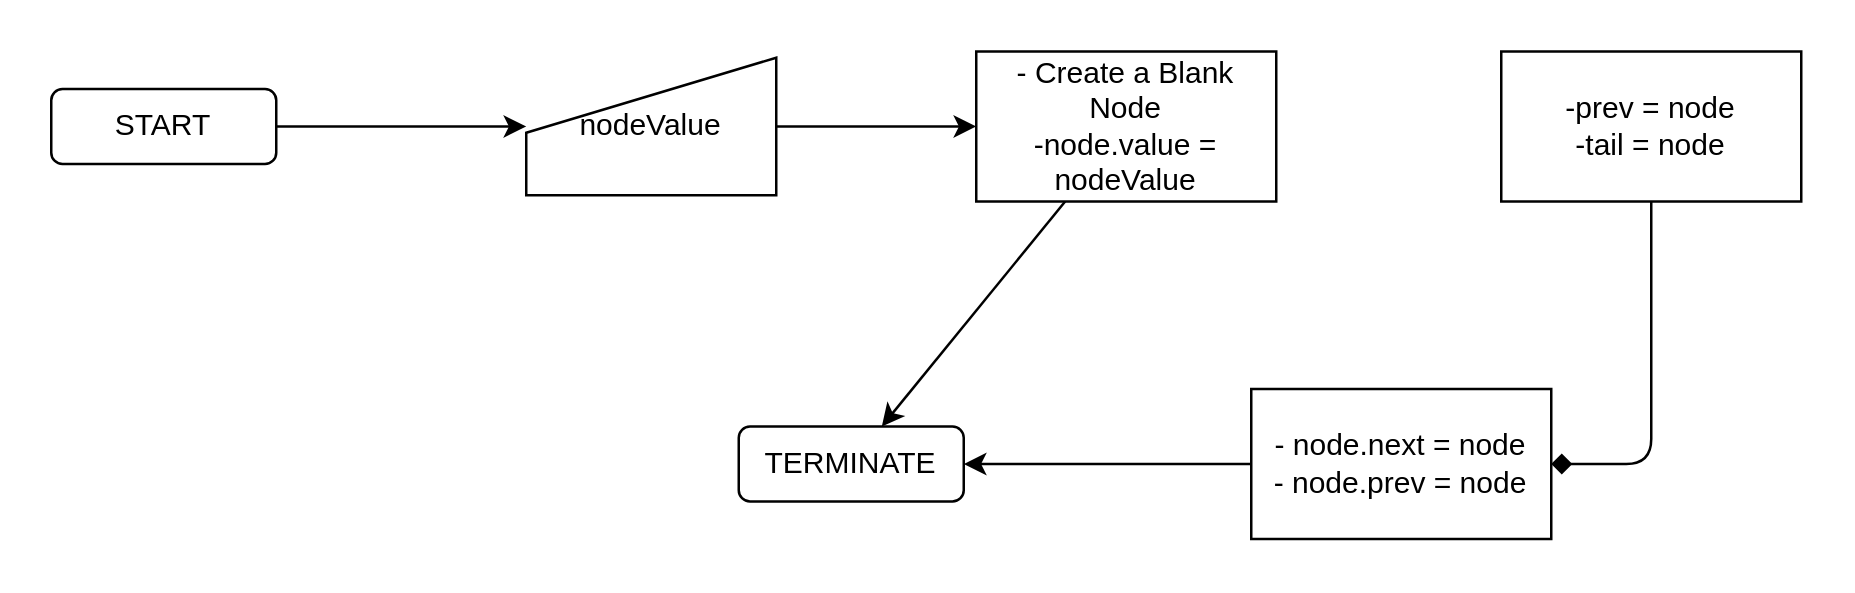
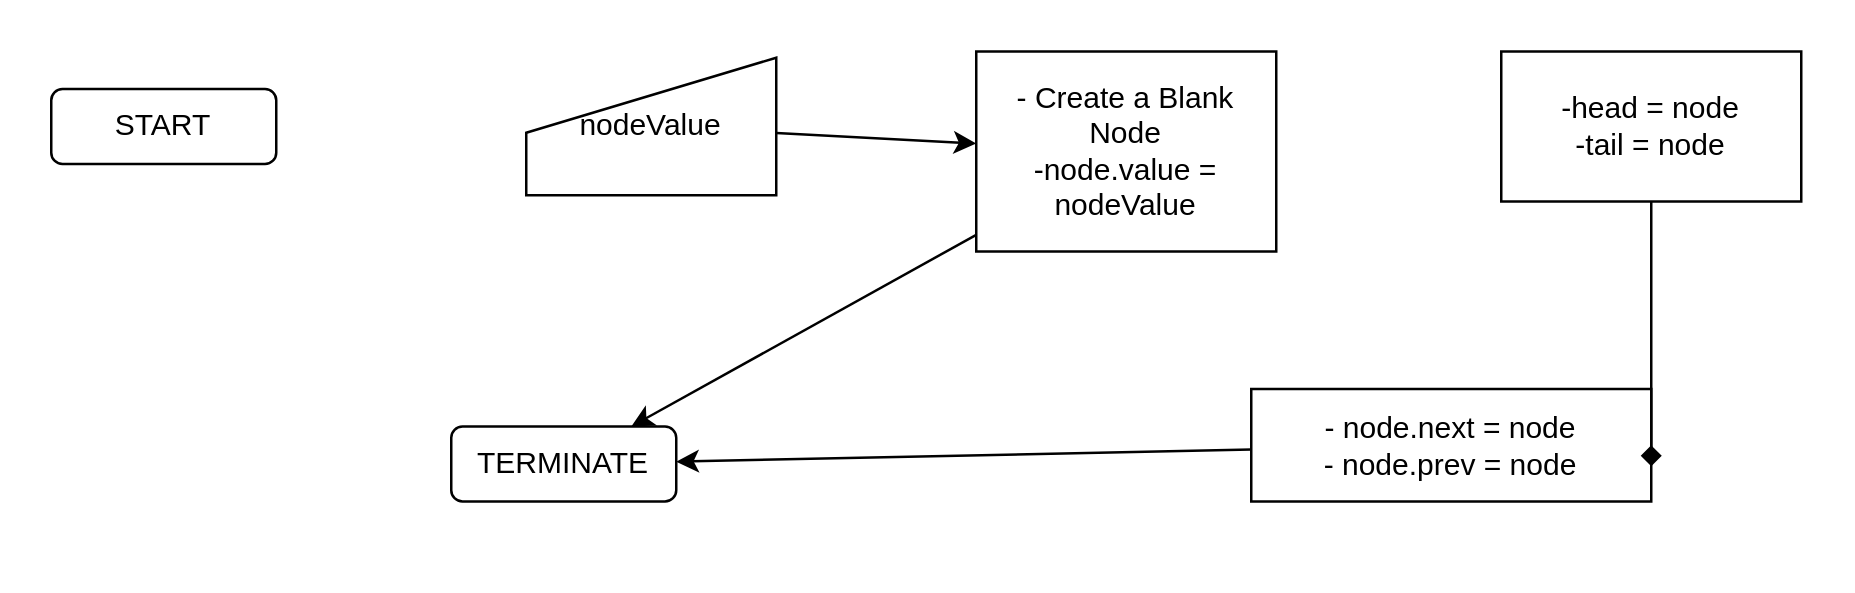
edge "START" -> "nodeValue": removed
node "- Create a Blank Node -node.value = nodeValue": size 300x150 -> 300x200
node "-prev = node -tail = node": label "-prev = node -tail = node" -> "-head = node -tail = node"
node "TERMINATE": moved (851, 464) -> (564, 464)
node "- node.next = node - node.prev = node": size 300x150 -> 400x113
